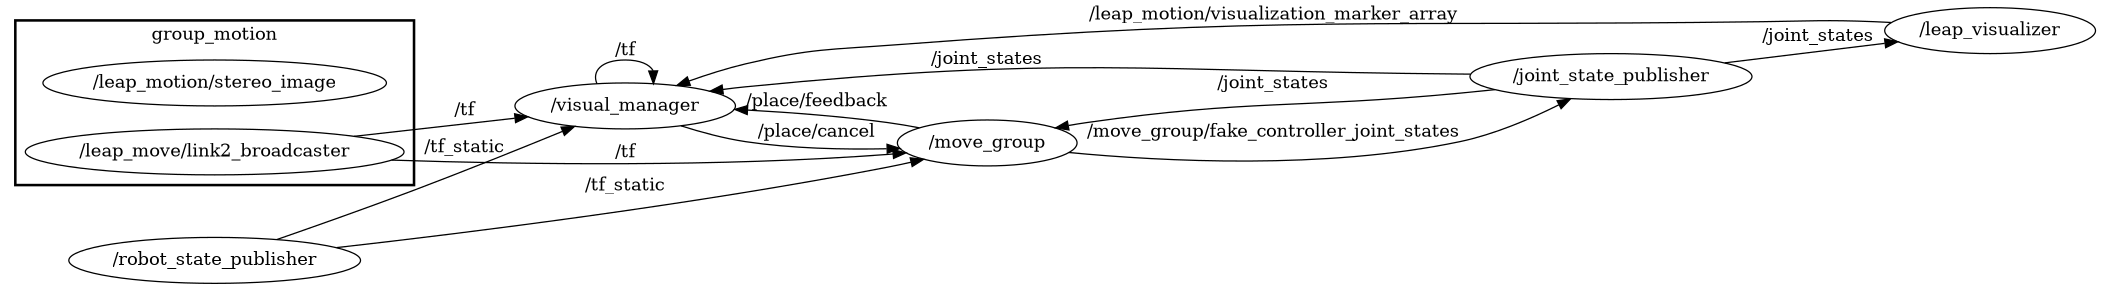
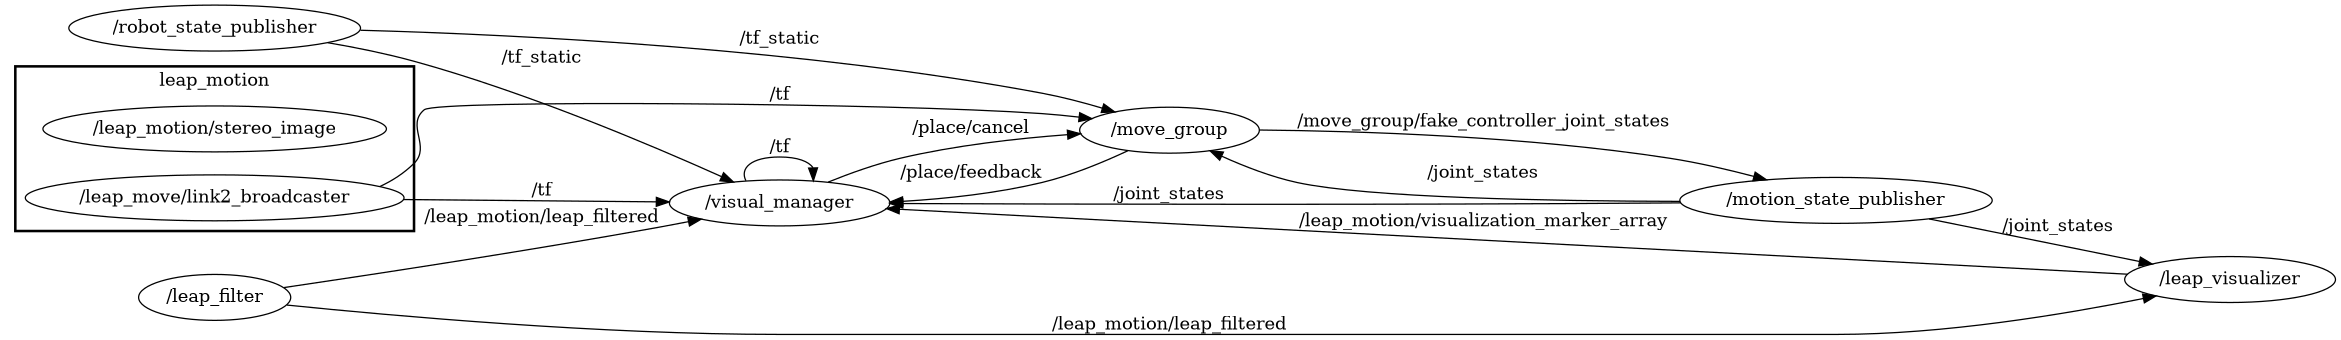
cluster "group_motion": label "group_motion" -> "leap_motion"
node "/joint_state_publisher": label "/joint_state_publisher" -> "/motion_state_publisher"
node "/leap_filter": added
